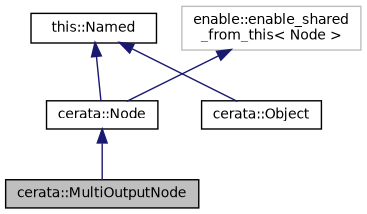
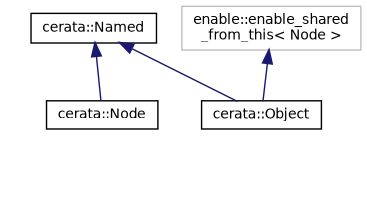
node "this::Named": label "this::Named" -> "cerata::Named"
edge "cerata::Node" -> "enable::enable_shared _from_this< Node >": now "cerata::Object" -> "enable::enable_shared _from_this< Node >"
node "cerata::MultiOutputNode": removed
